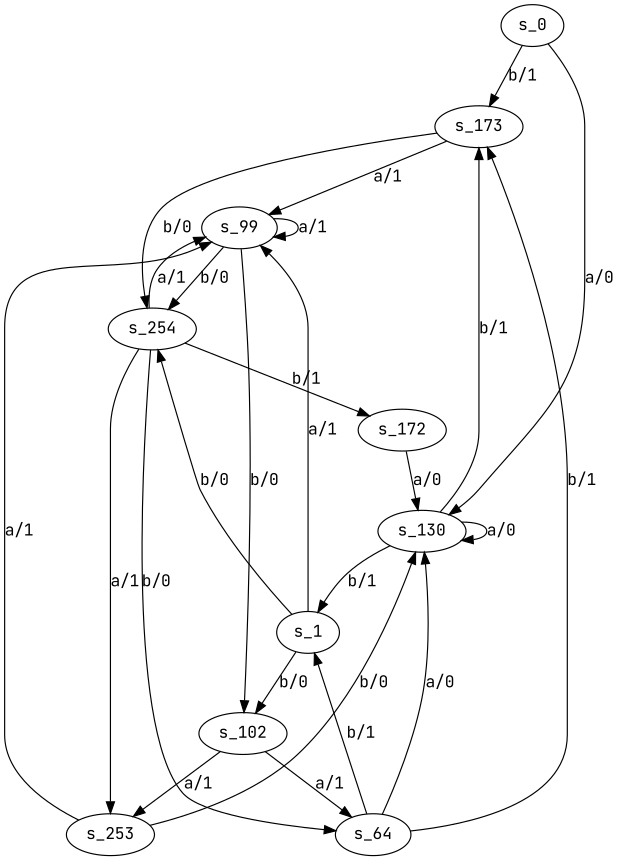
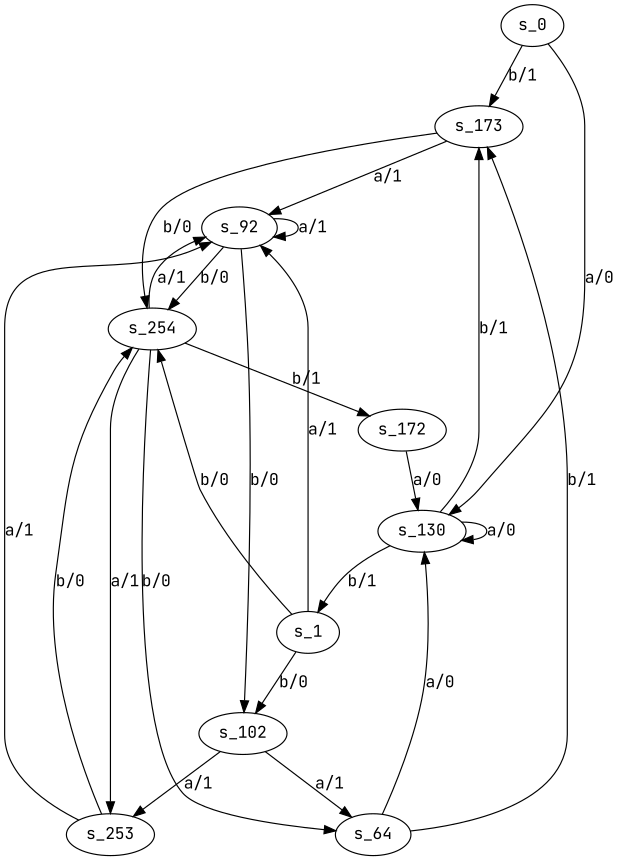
node "s_99": label "s_99" -> "s_92"
edge "s_253" -> "s_130": now "s_253" -> "s_254"
edge "s_64" -> "s_1": removed, label "b/1"
